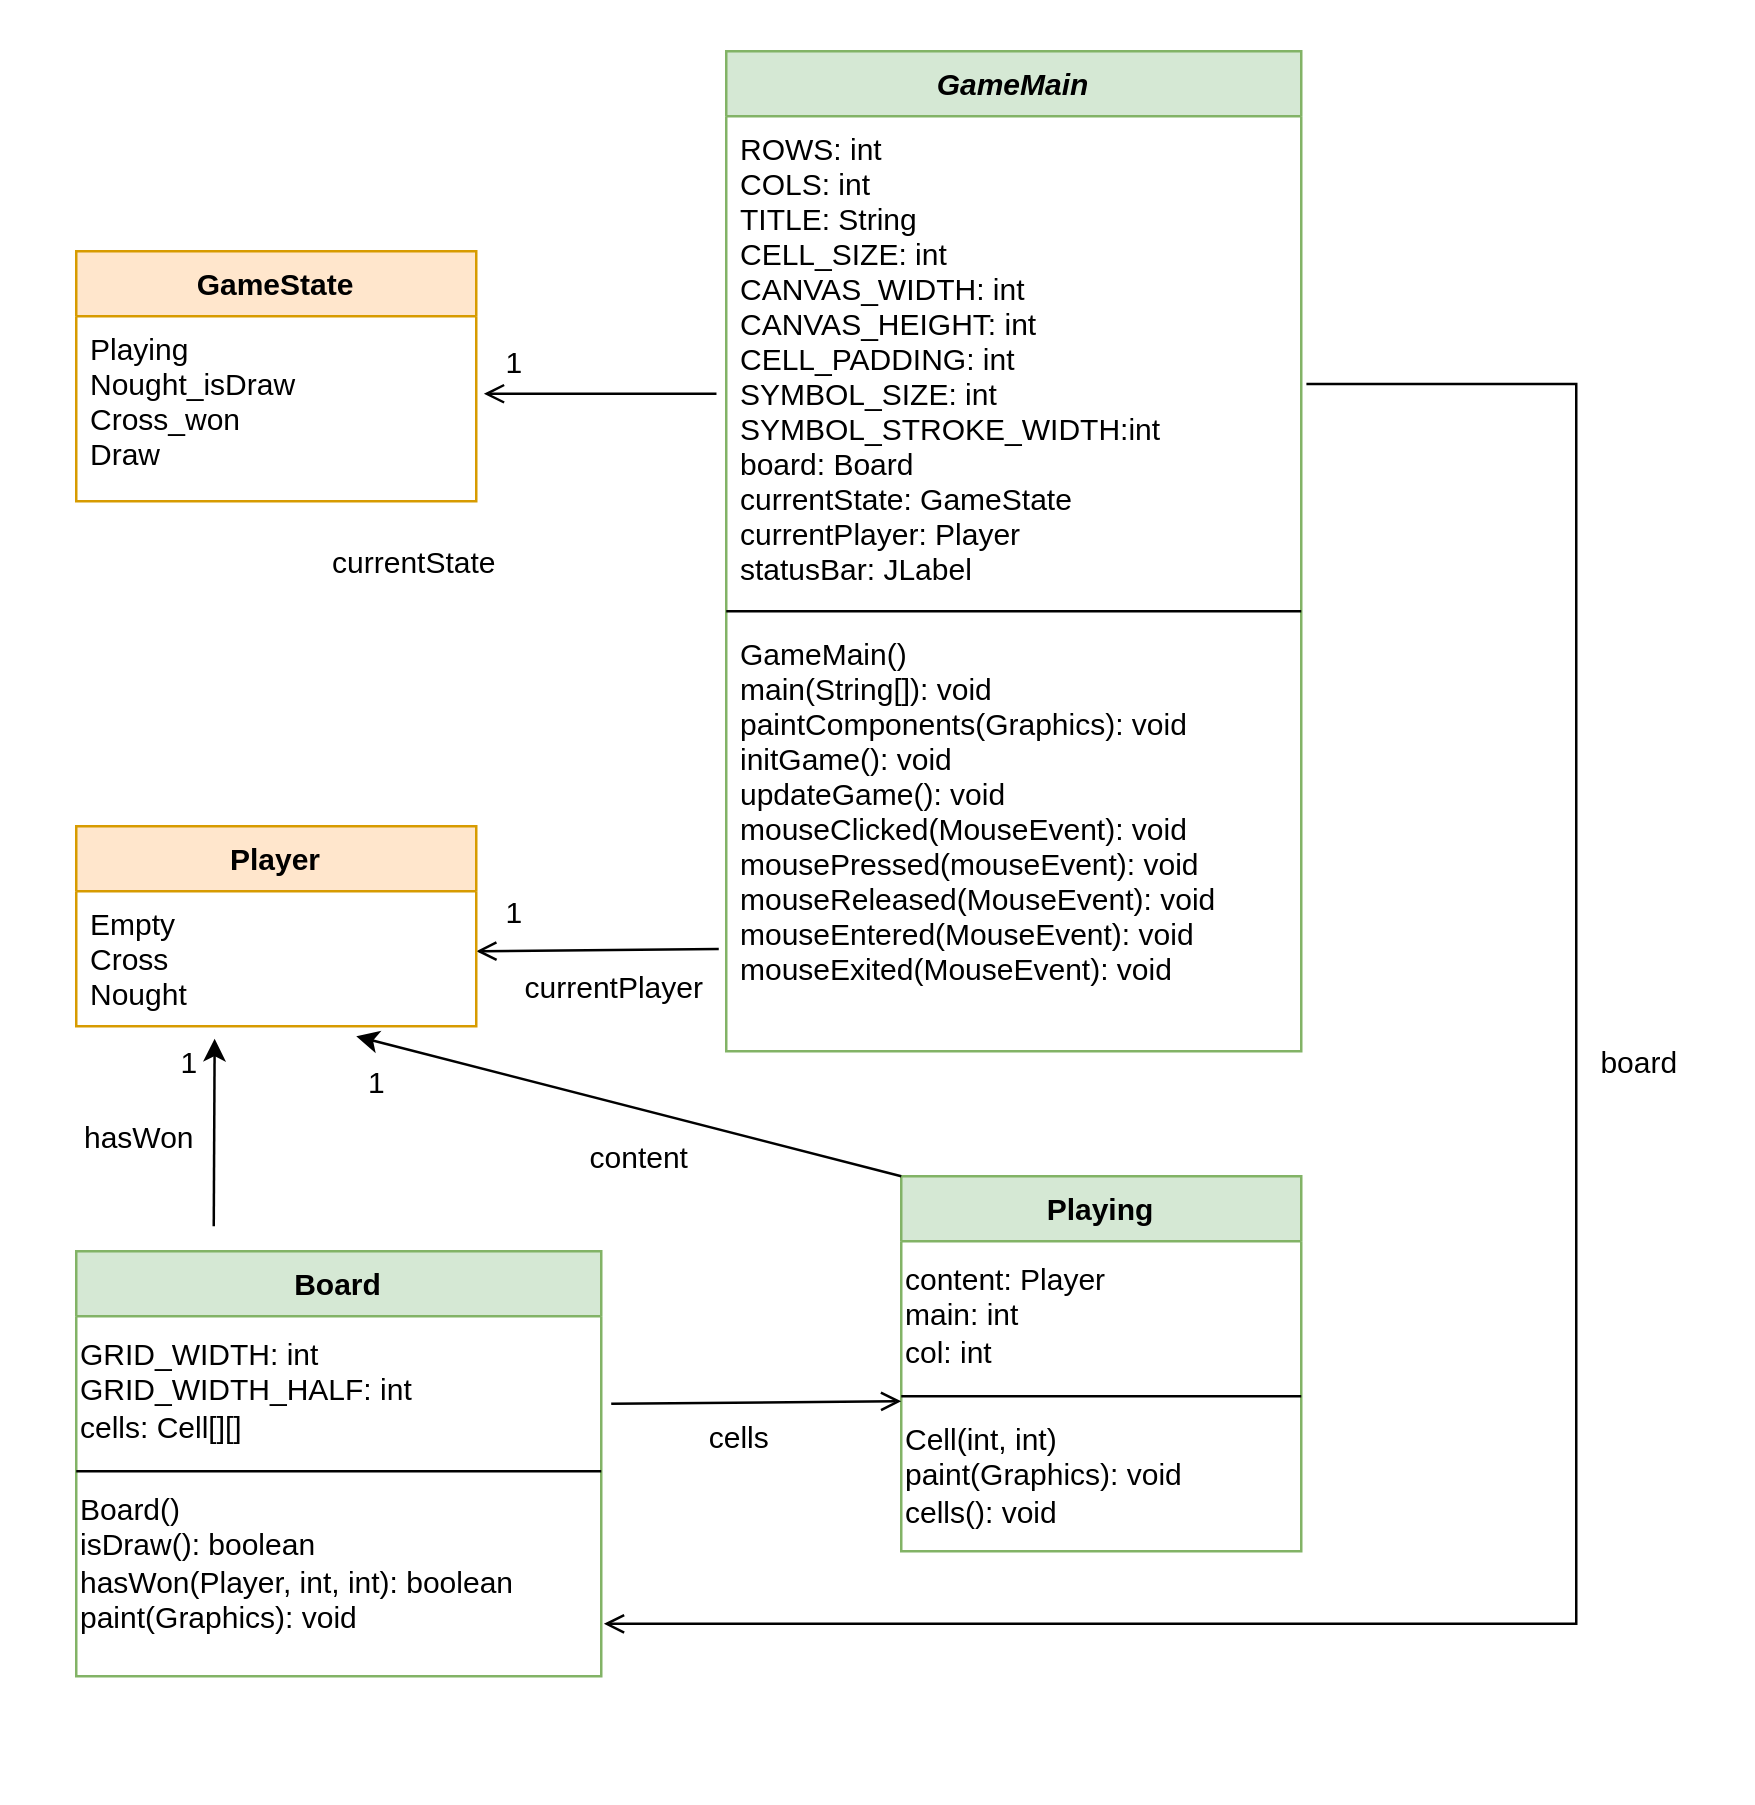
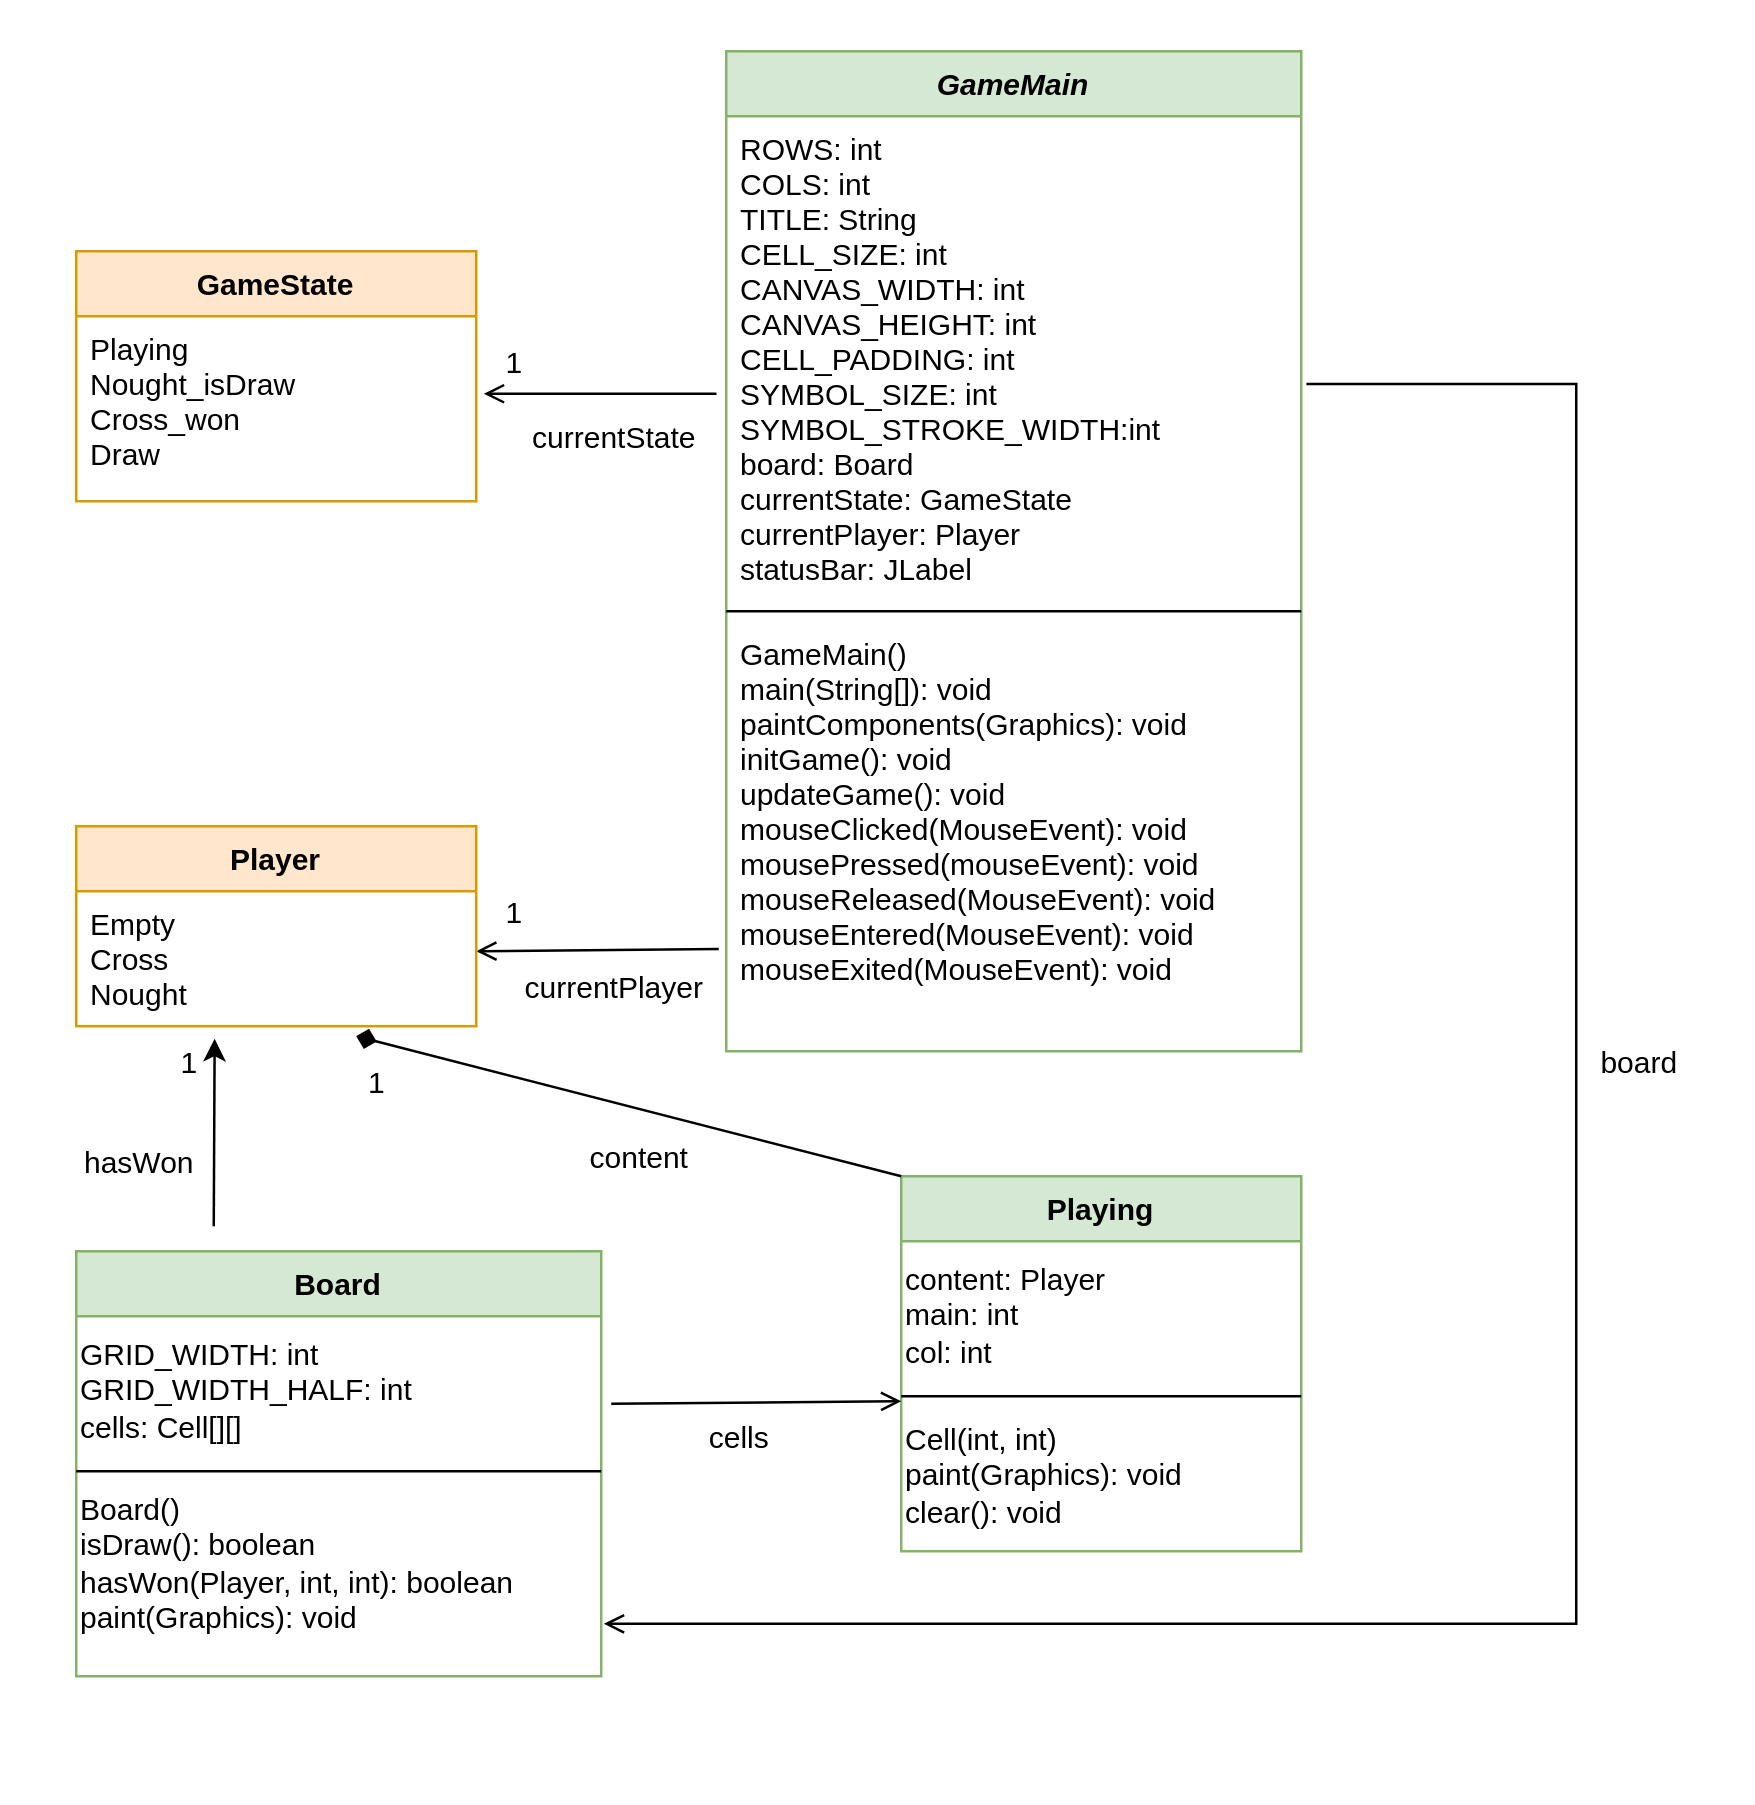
node "currentState": moved (414, 564) -> (614, 439)
edge "Playing" -> "Empty Cross Nought": arrowhead classic -> diamond
node "hasWon": moved (139, 1139) -> (139, 1164)
node "Cell(int, int) paint(Graphics): void cells(): void": label "Cell(int, int) paint(Graphics): void cells(): void" -> "Cell(int, int) paint(Graphics): void clear(): void"
